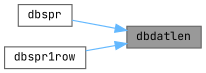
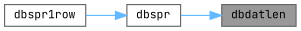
edge "dbspr1row" -> "dbdatlen": now "dbspr1row" -> "dbspr"
